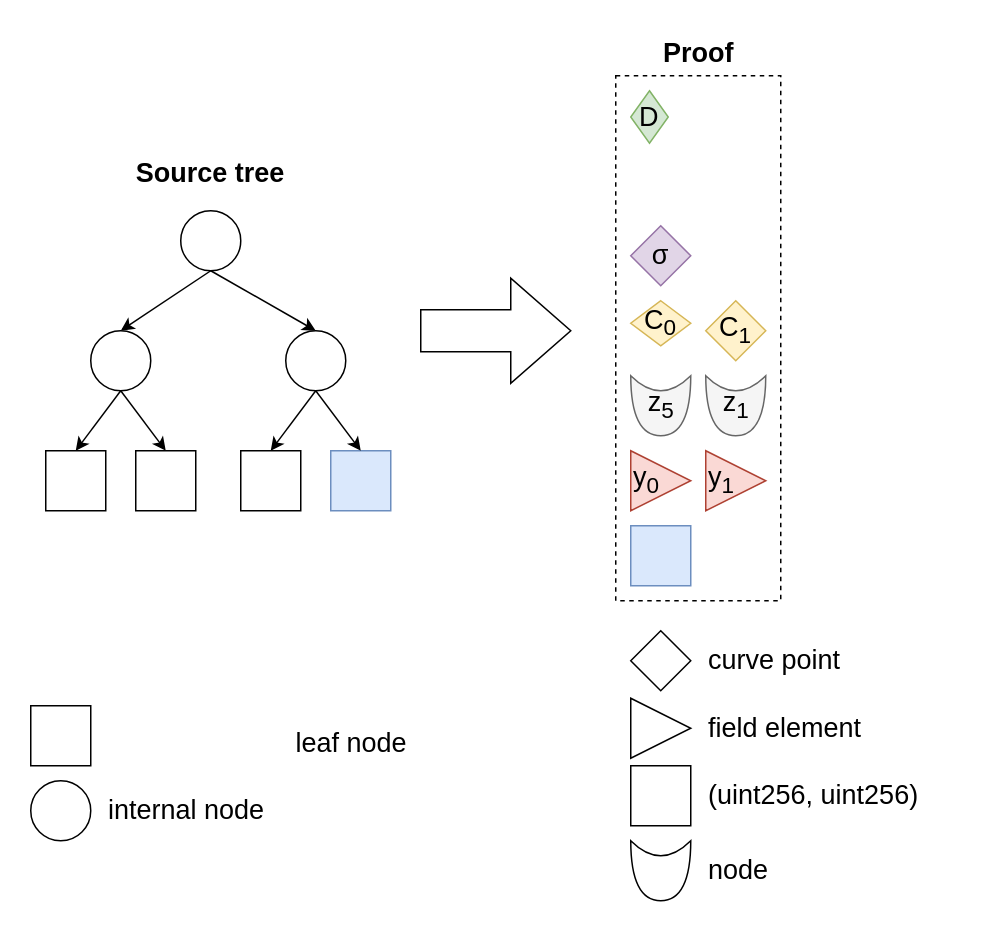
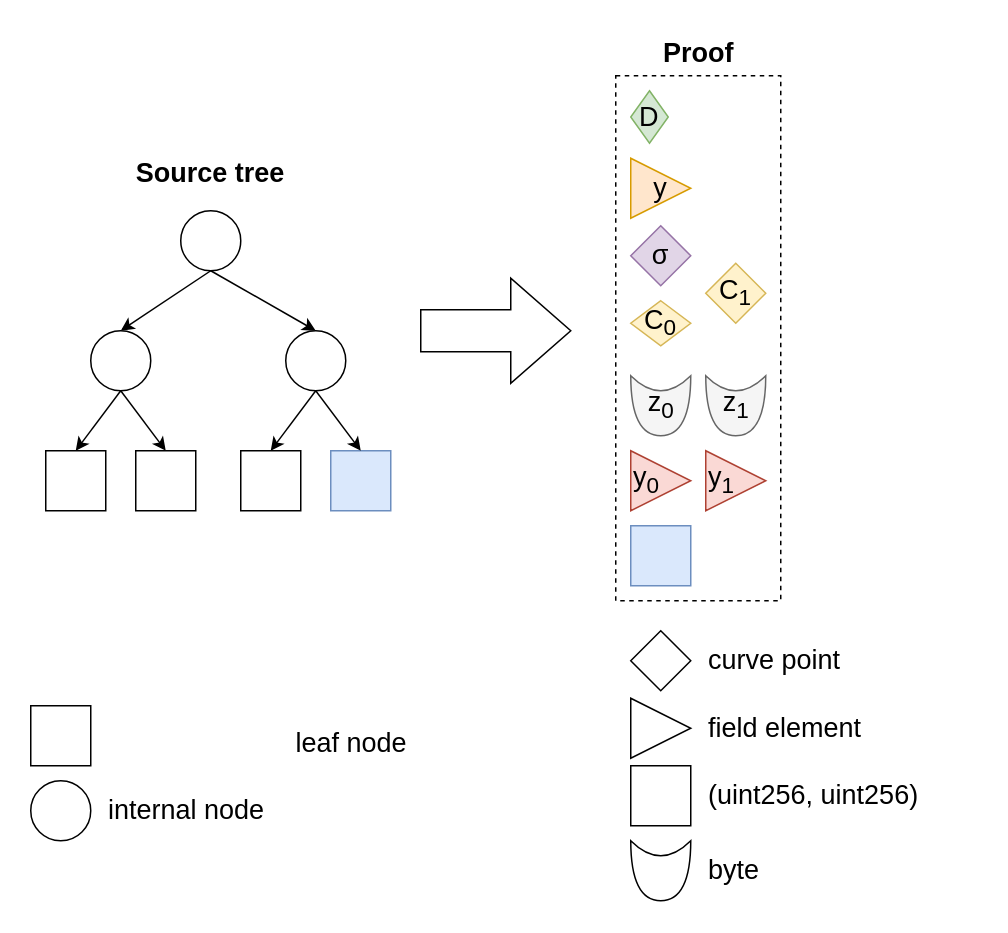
node "y": added
node "C1": moved (736, 331) -> (736, 293)
node "z5": label "z5" -> "z0"
node "node": label "node" -> "byte"
